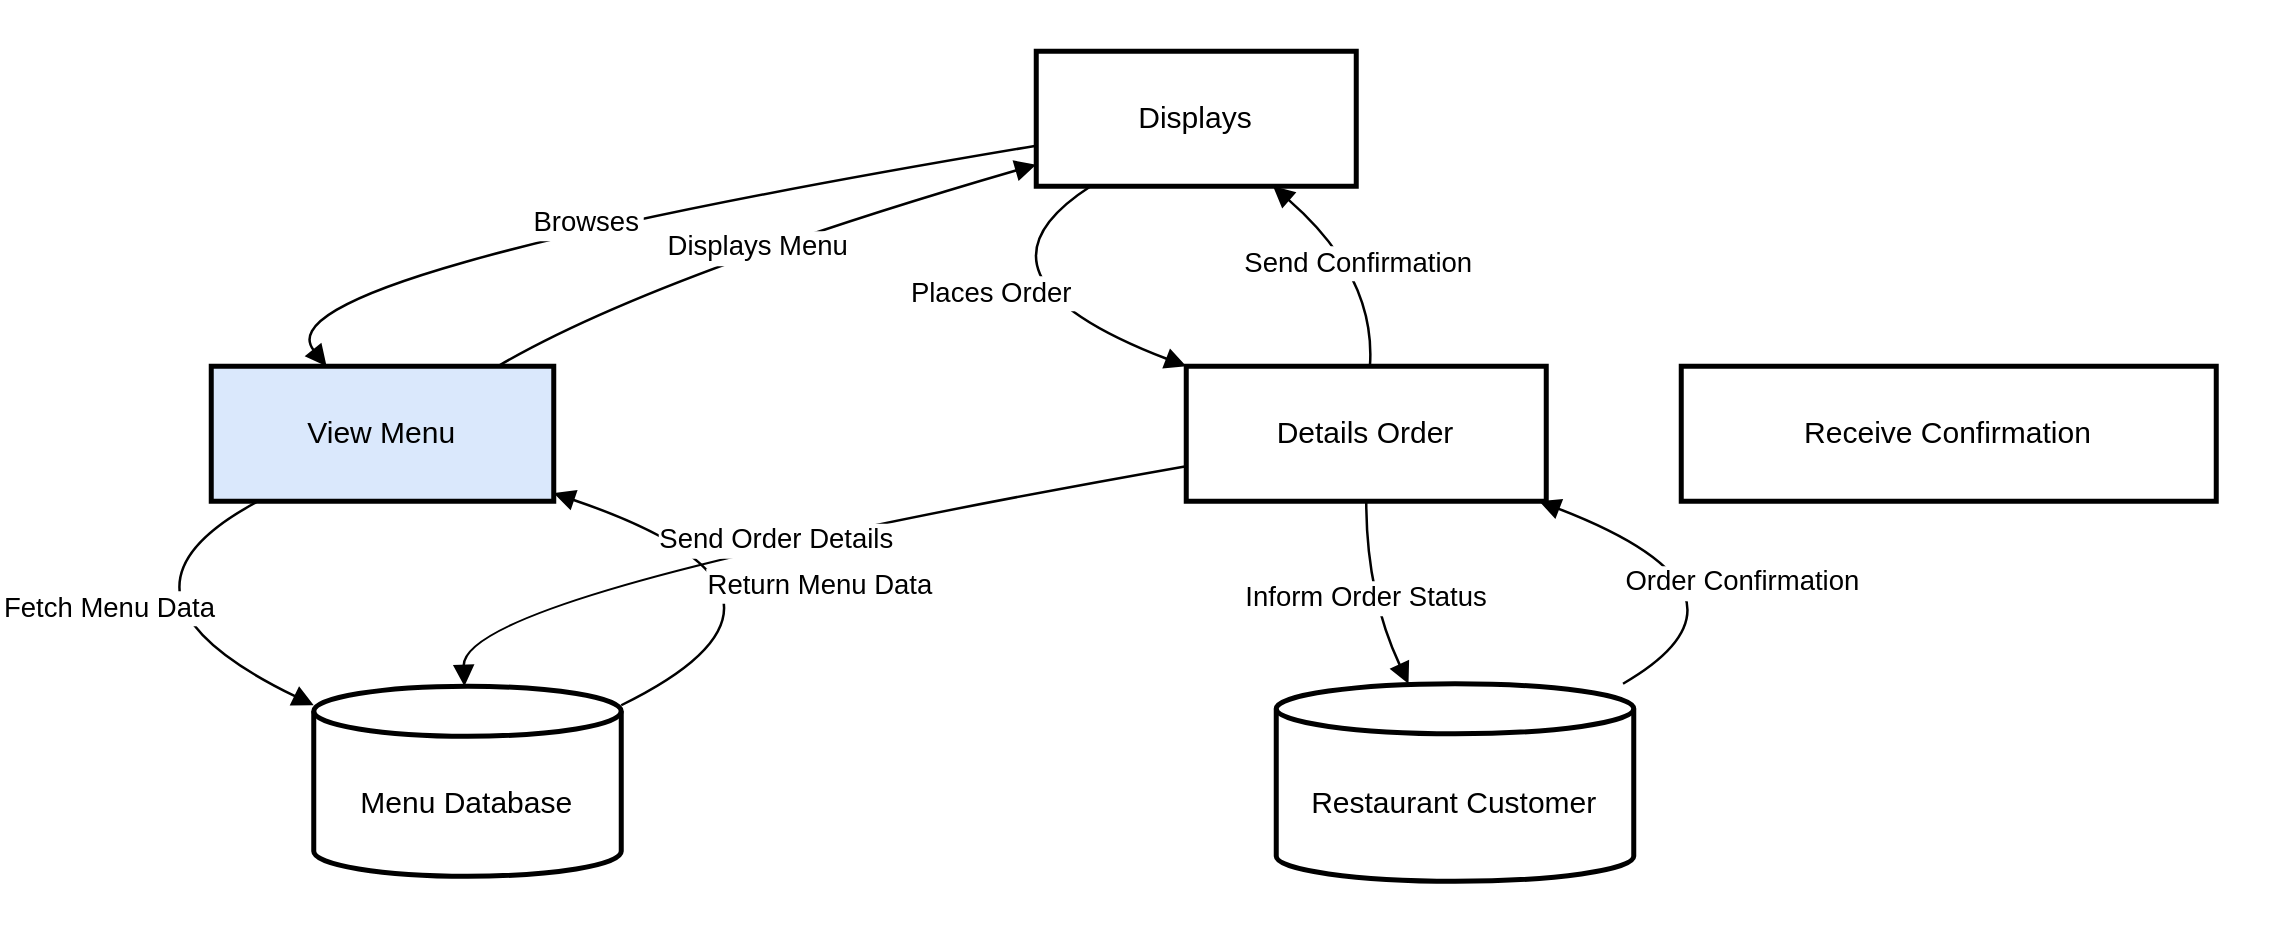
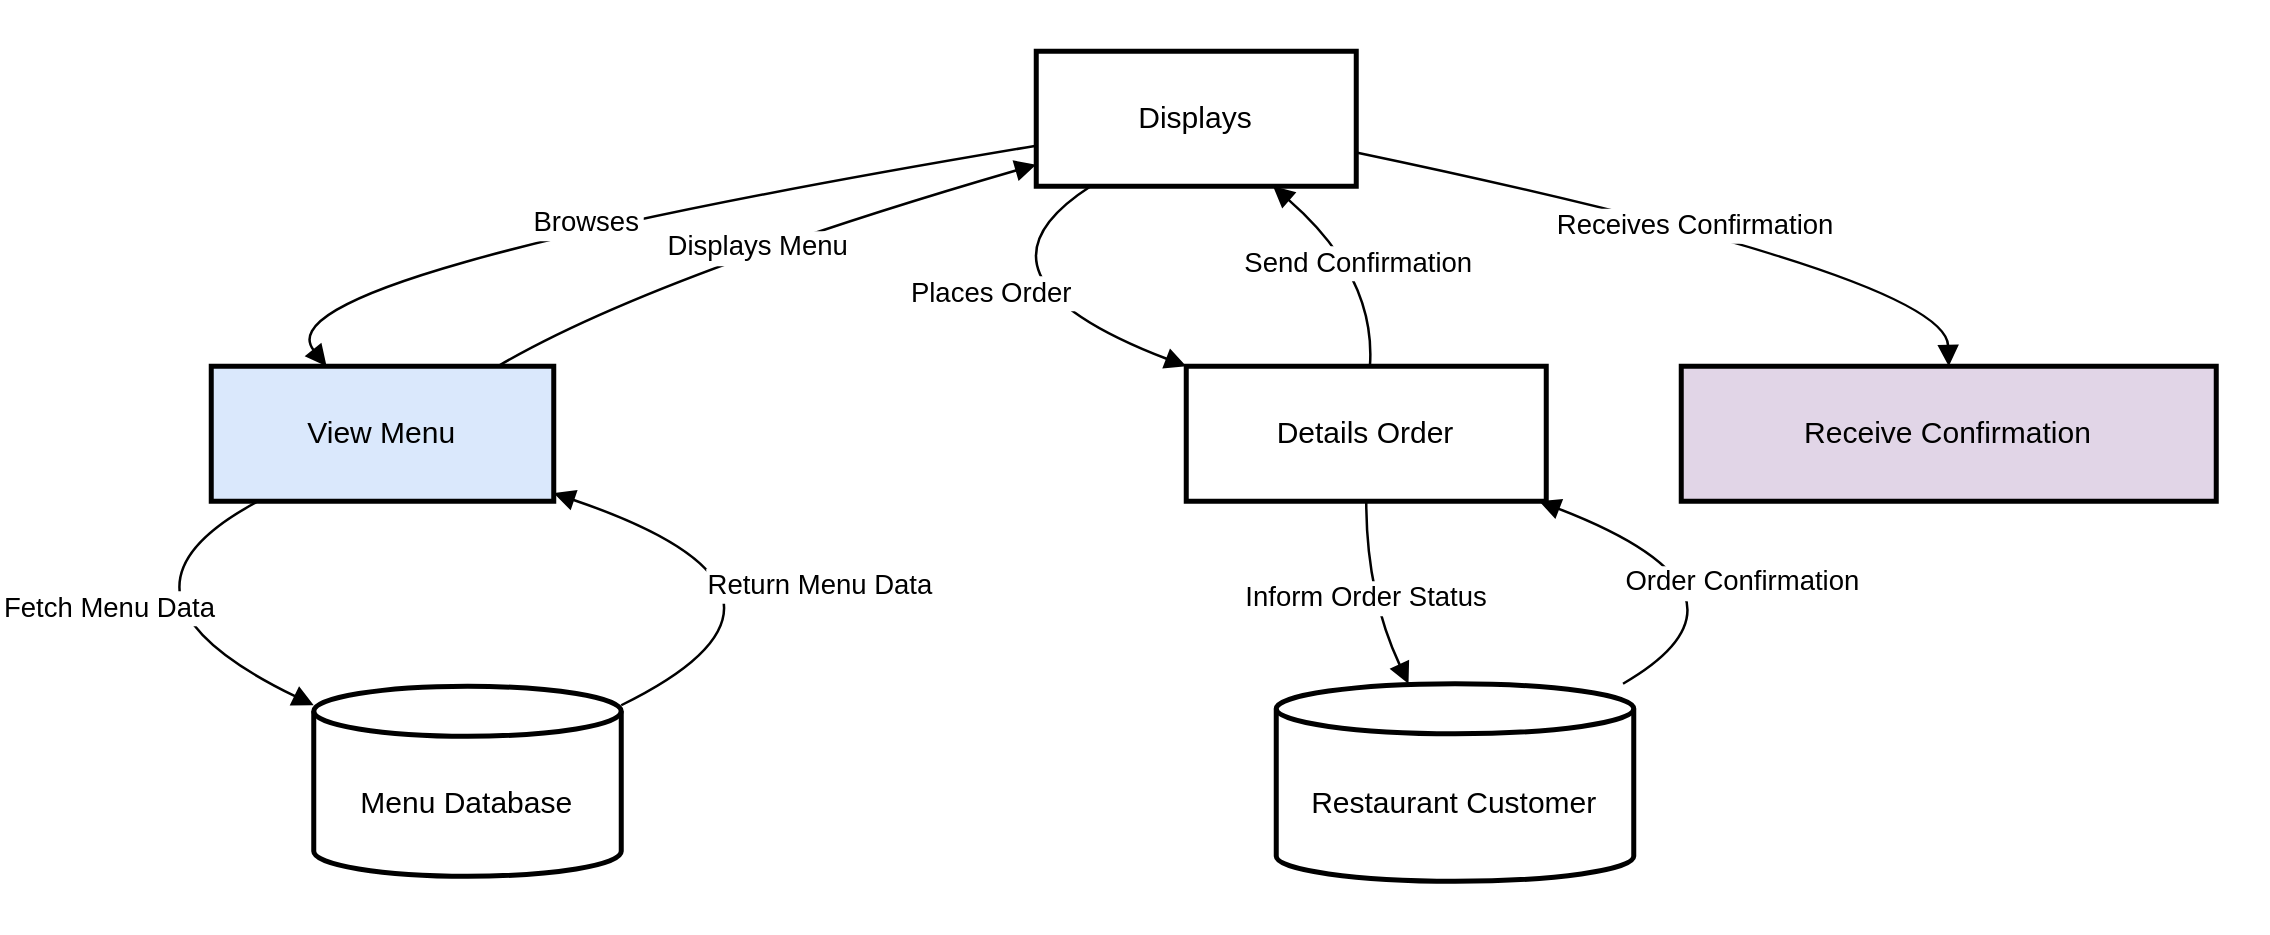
edge "Displays" -> "Receive Confirmation": added, label "Receives Confirmation"
node "Receive Confirmation": fillcolor #ffffff -> #e1d5e7
edge "Details Order" -> "Menu Database": removed, label "Send Order Details"
